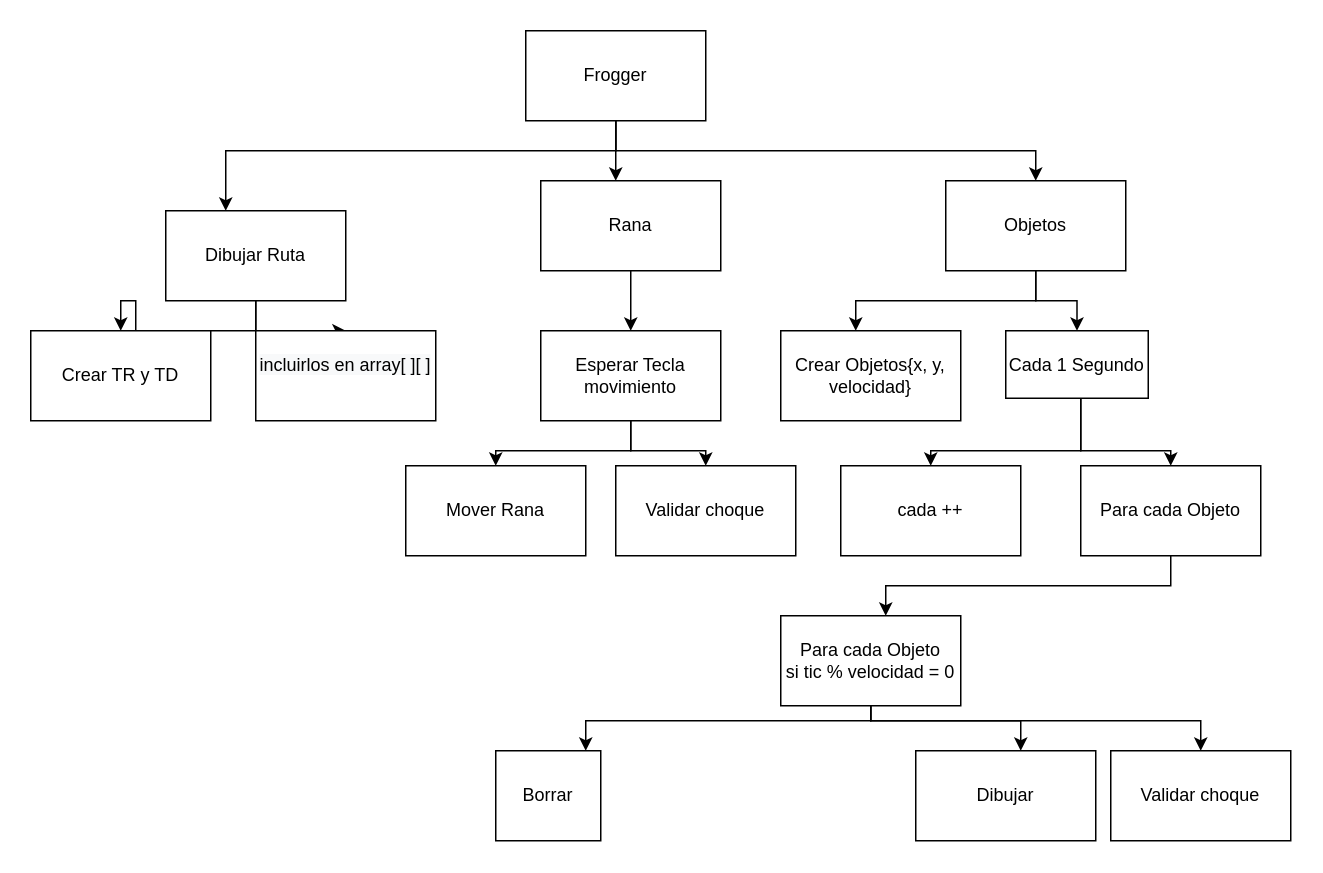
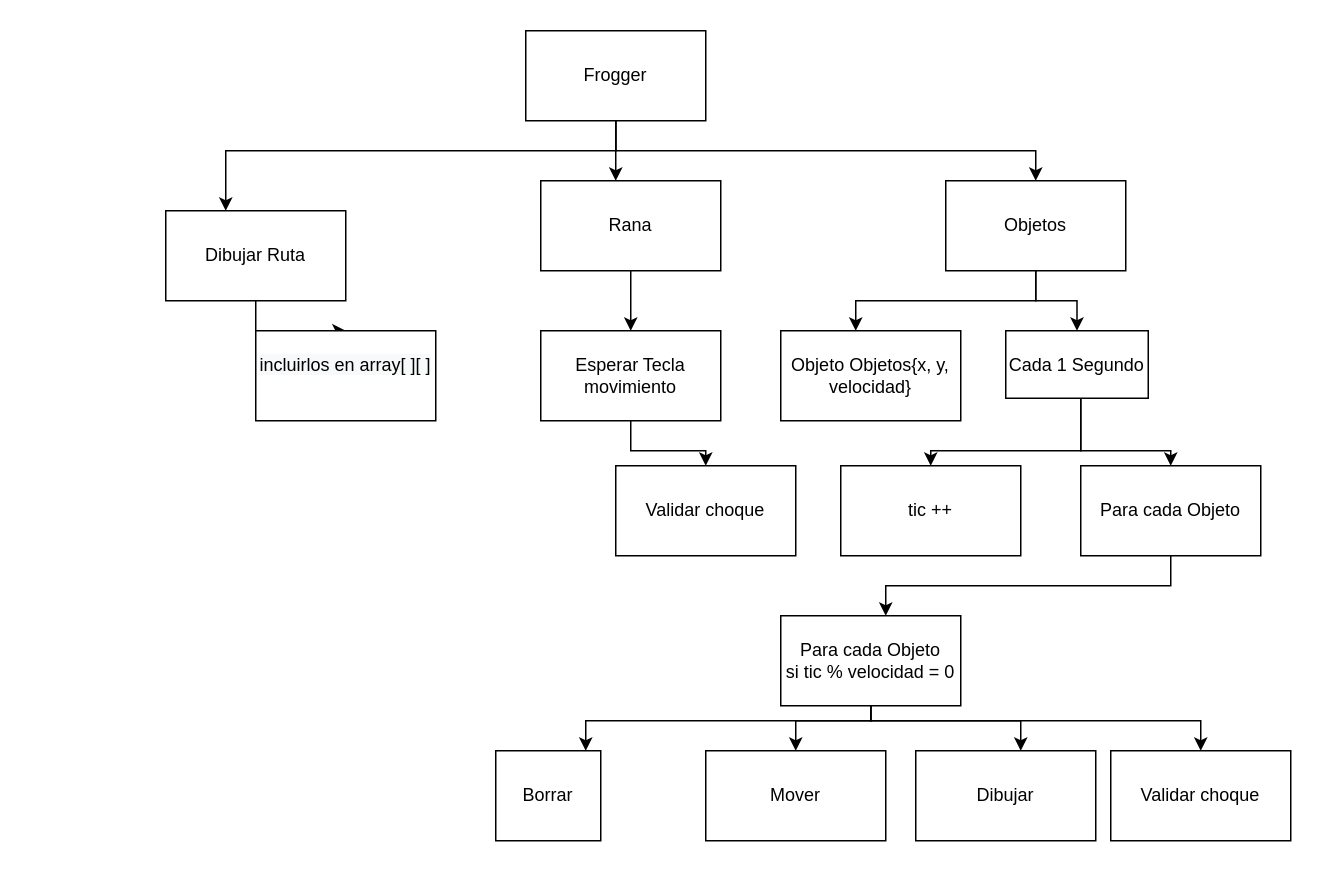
edge "Dibujar Ruta" -> "Crear TR y TD": removed
node "Crear TR y TD": removed
node "Crear Objetos{x, y, velocidad}": label "Crear Objetos{x, y, velocidad}" -> "Objeto Objetos{x, y, velocidad}"
edge "Esperar Tecla movimiento" -> "Mover Rana": removed
node "Mover Rana": removed
node "cada ++": label "cada ++" -> "tic ++"
edge "Para cada Objeto si tic % velocidad = 0" -> "Mover": added
node "Mover": added
